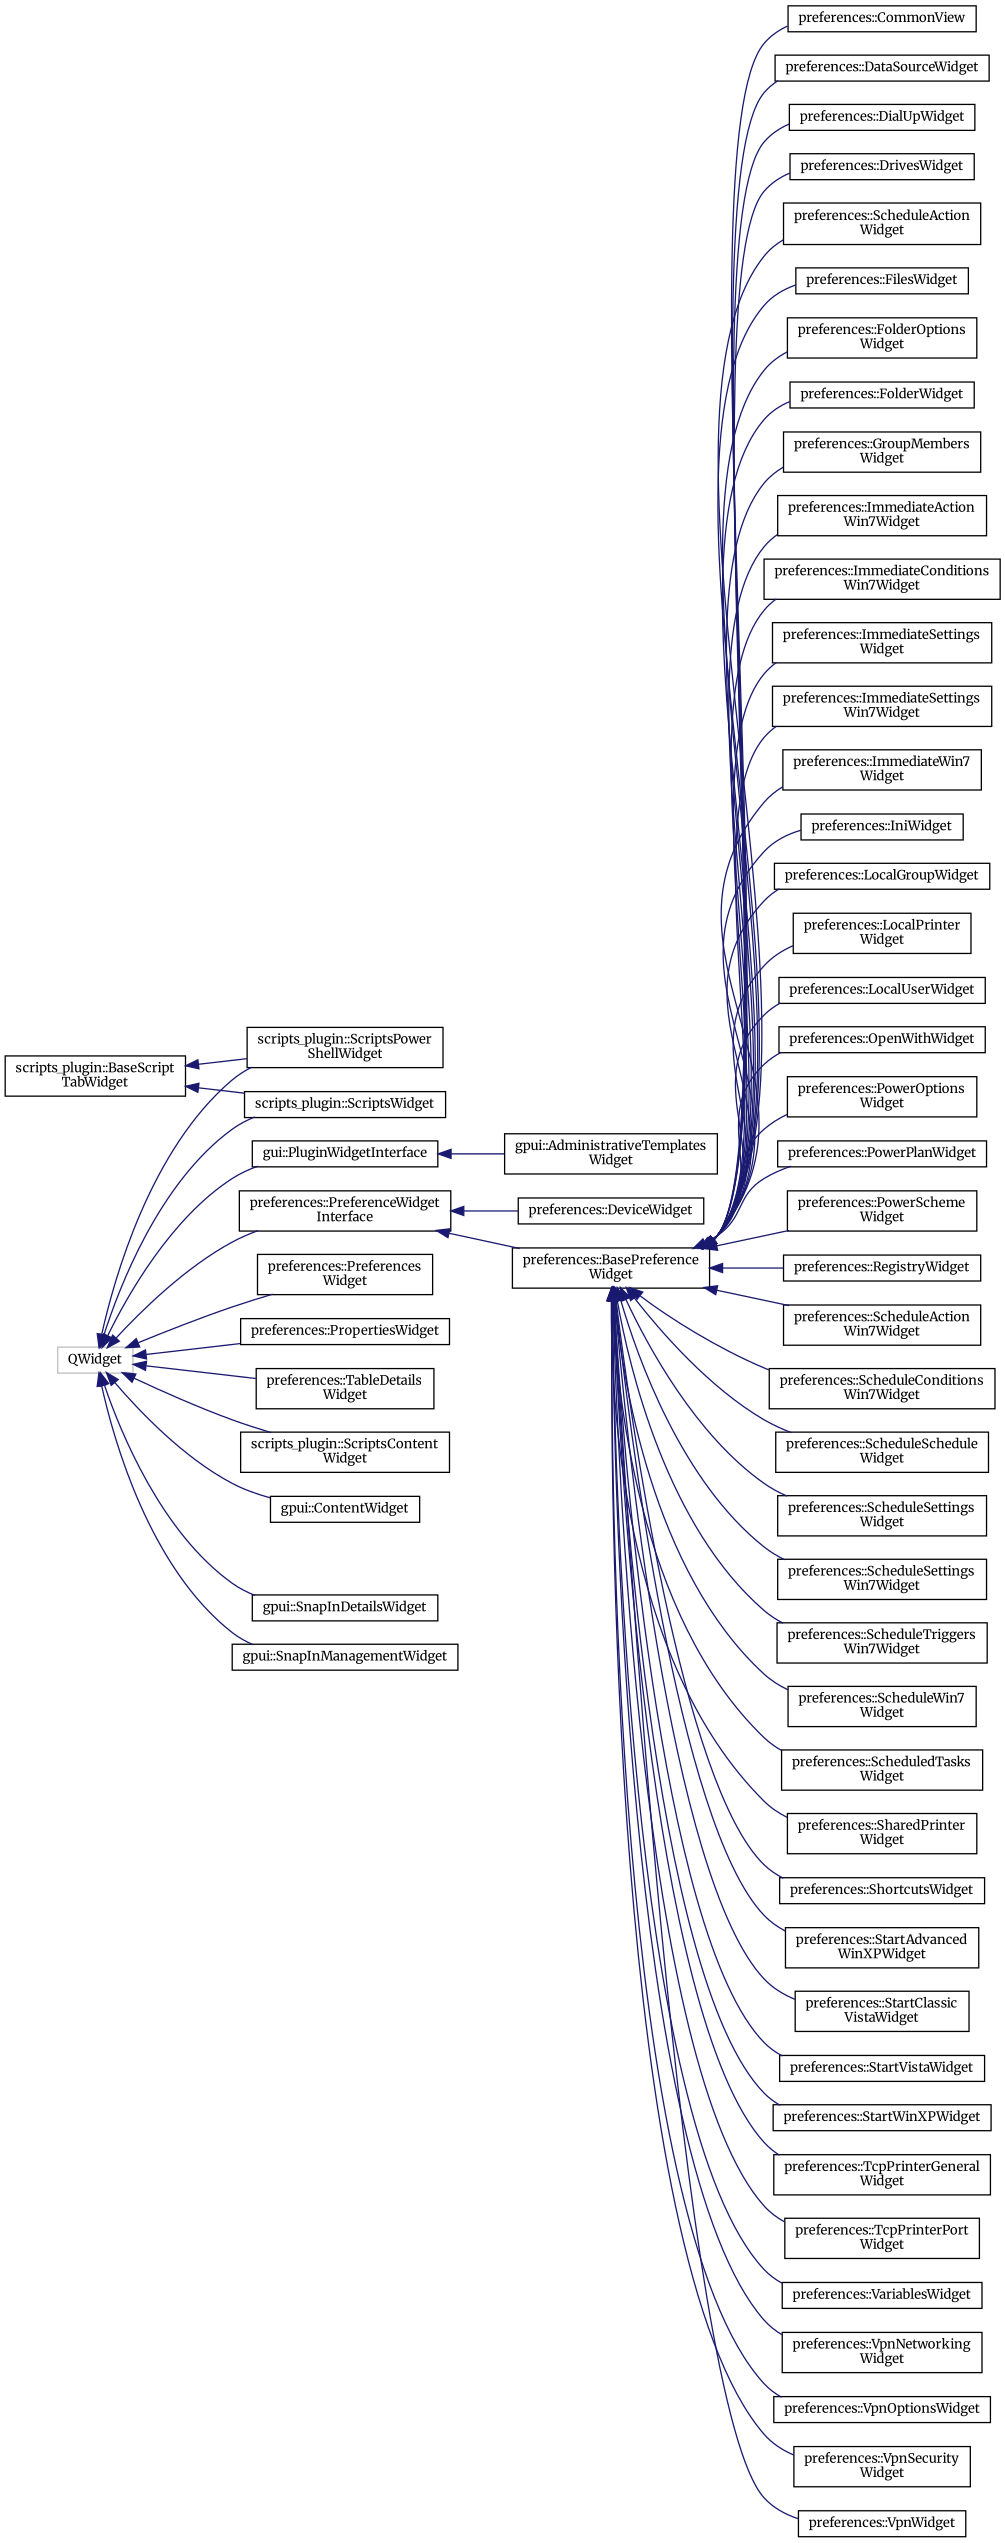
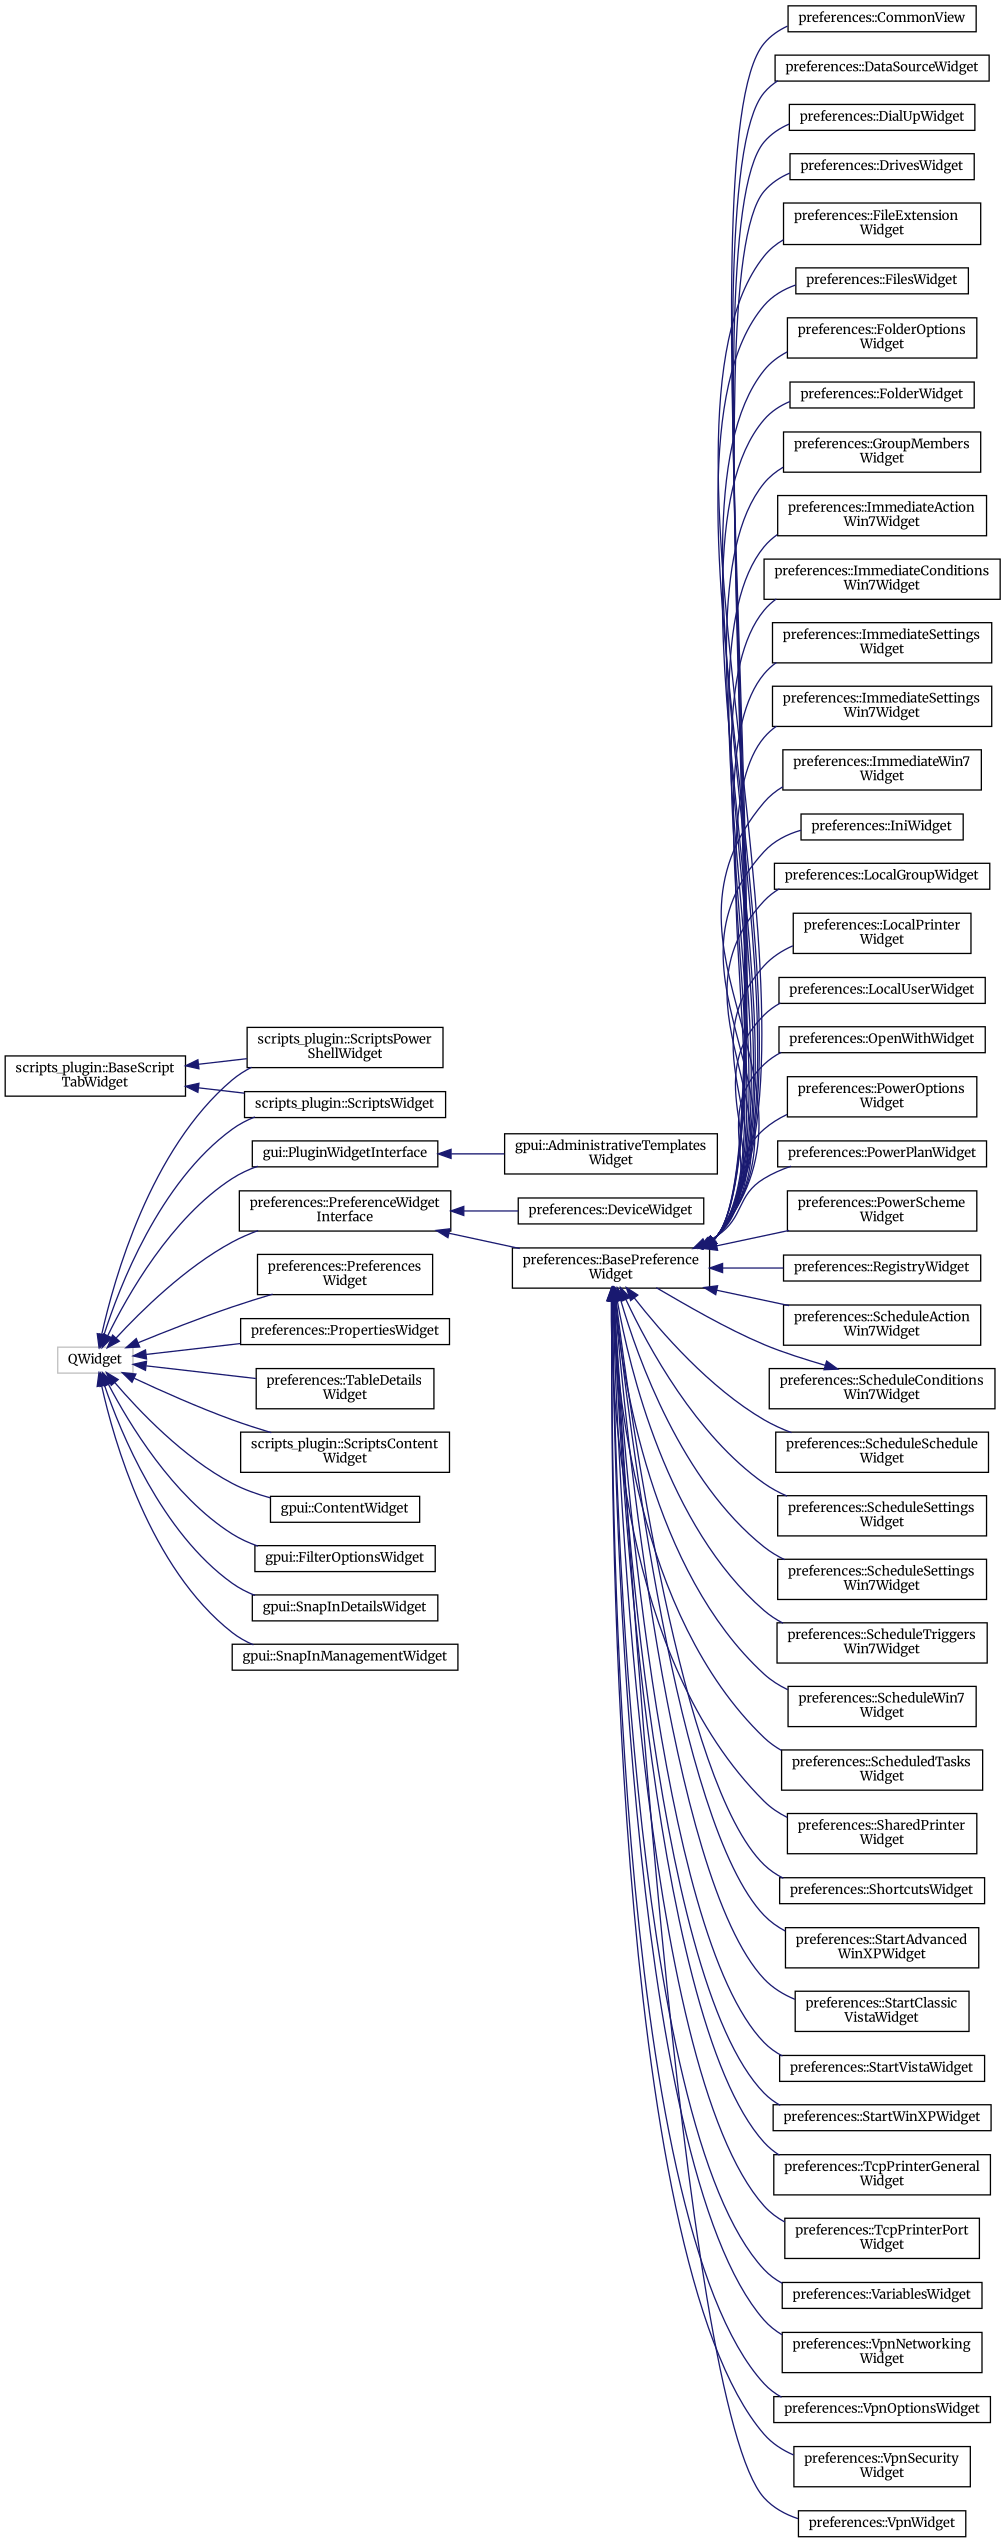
node "preferences::ScheduleAction Widget": label "preferences::ScheduleAction Widget" -> "preferences::FileExtension Widget"
edge "preferences::ScheduleConditions Win7Widget" -> "preferences::BasePreference Widget": reversed
node "gpui::FilterOptionsWidget": added
